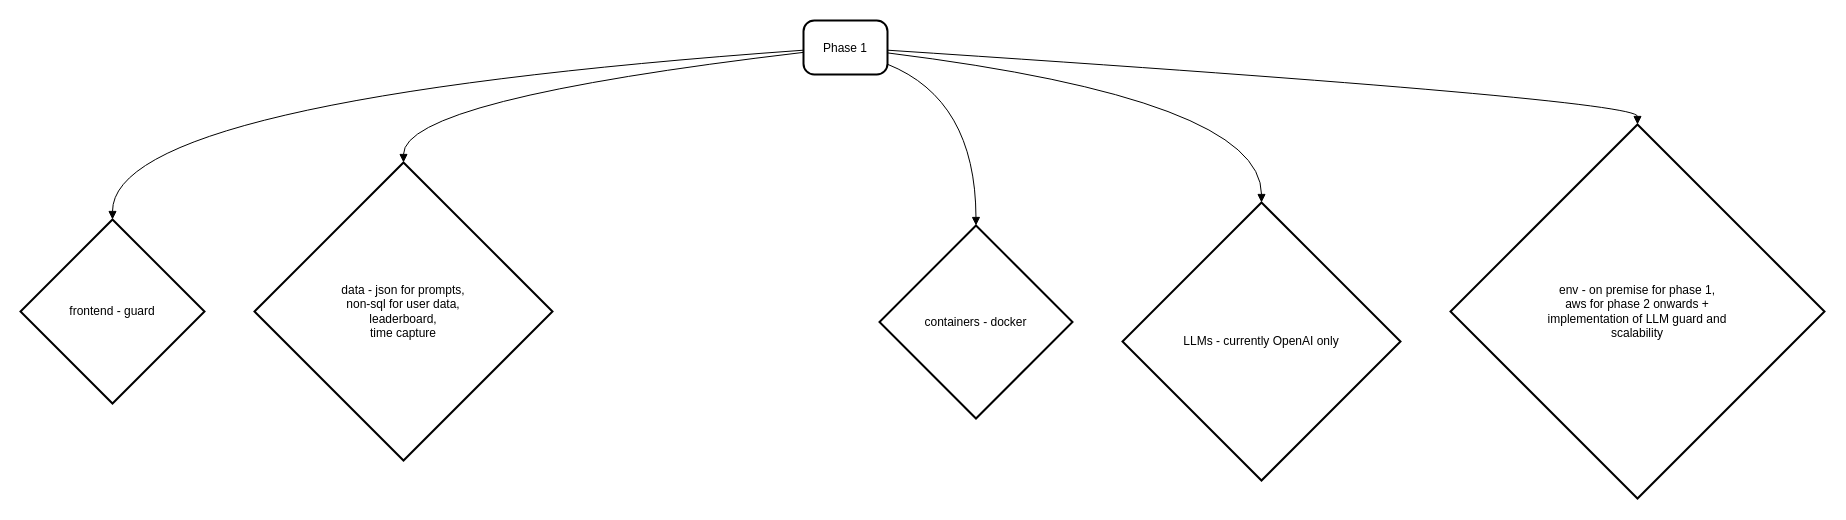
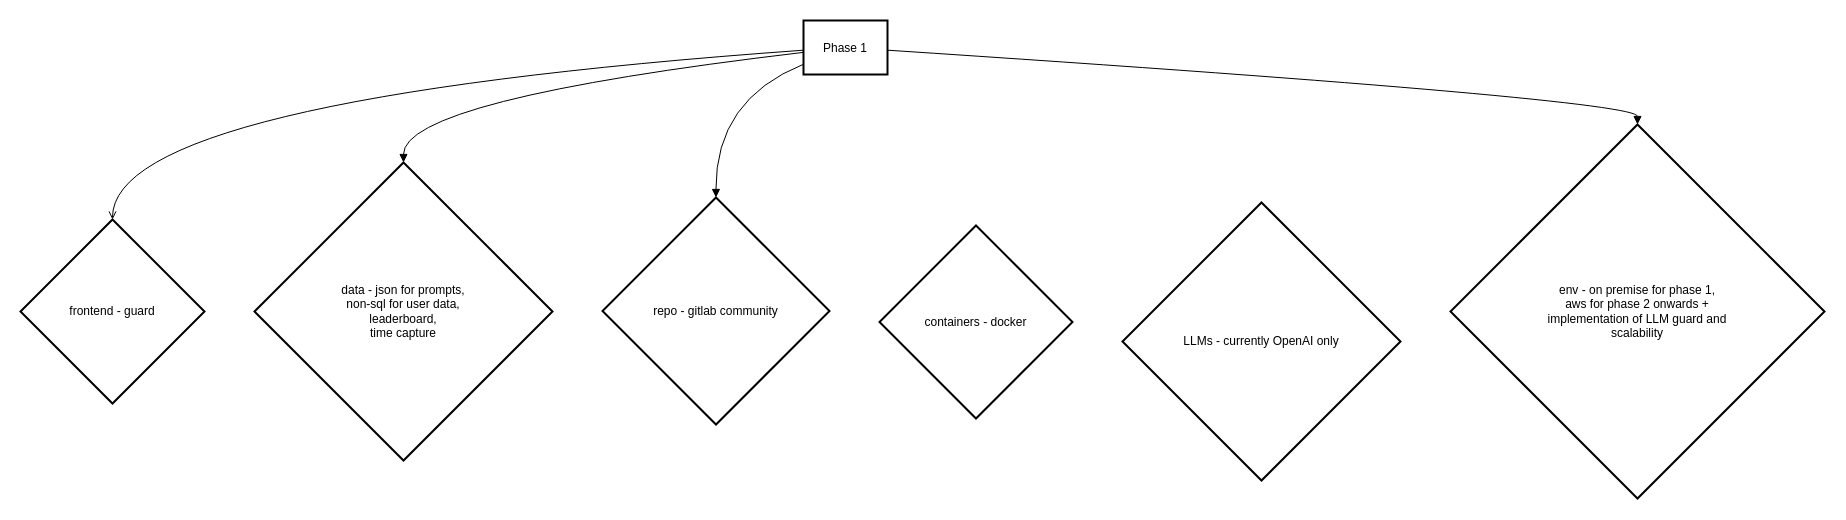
node "Phase 1": shape rounded rectangle -> rectangle
edge "Phase 1" -> "LLMs - currently OpenAI only": removed
edge "Phase 1" -> "repo - gitlab community": added
edge "Phase 1" -> "frontend - guard": arrowhead block -> open
edge "Phase 1" -> "containers - docker": removed
node "repo - gitlab community": added
